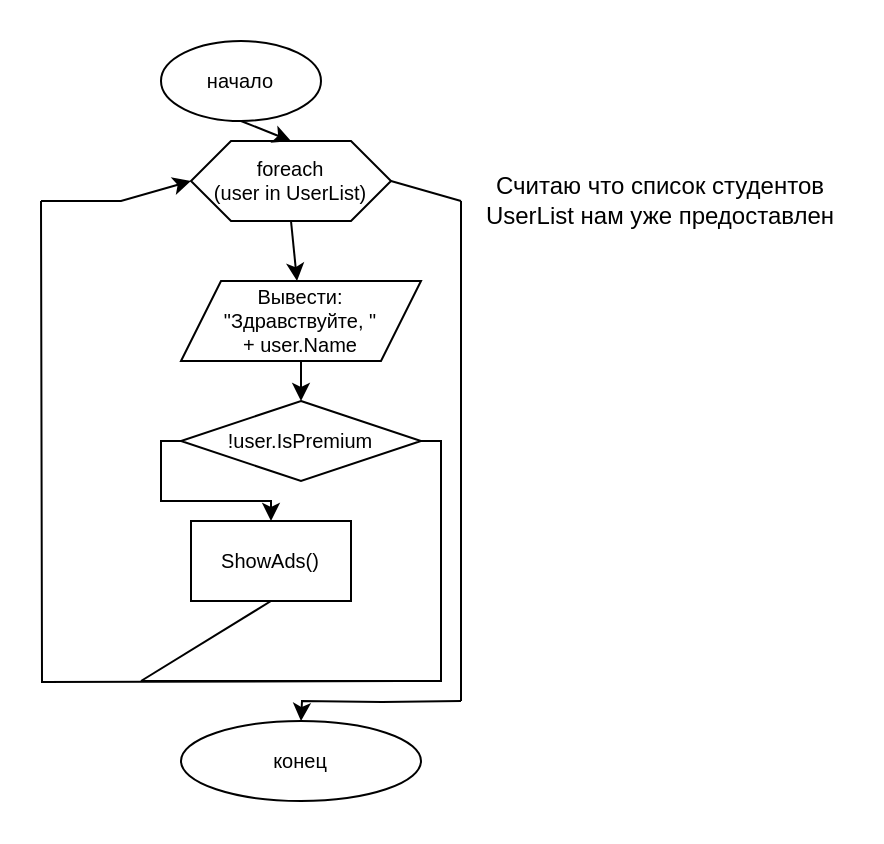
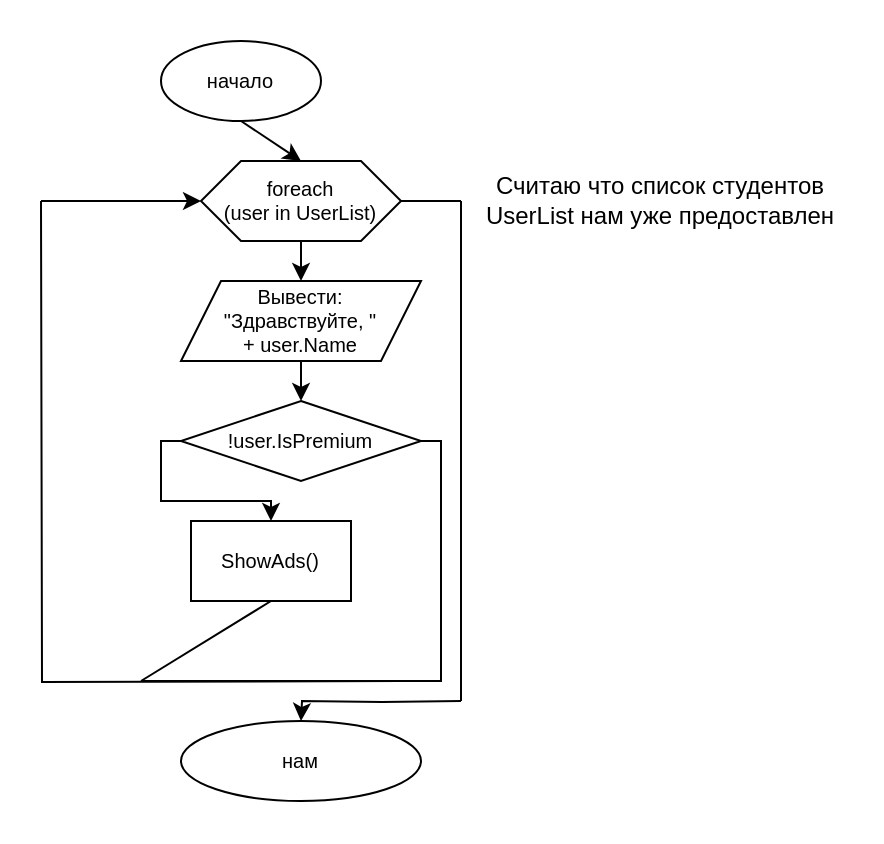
node "foreach(user in UserList)": moved (291, 181) -> (301, 201)
node "конец": label "конец" -> "нам"
